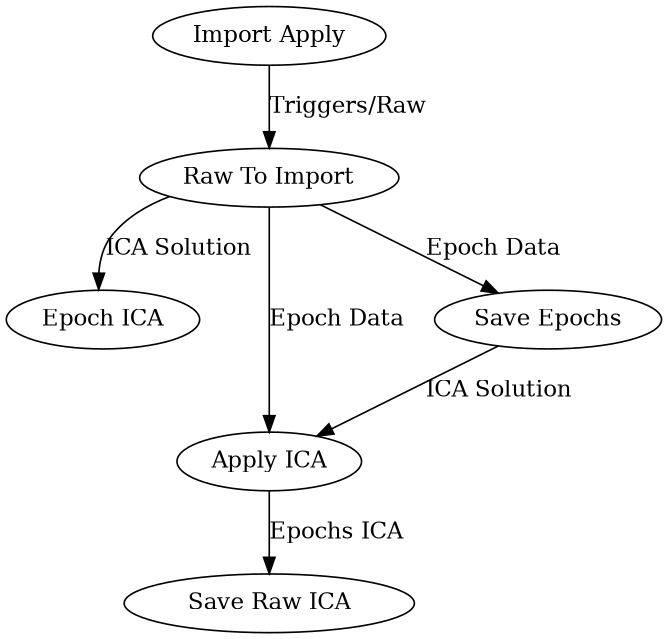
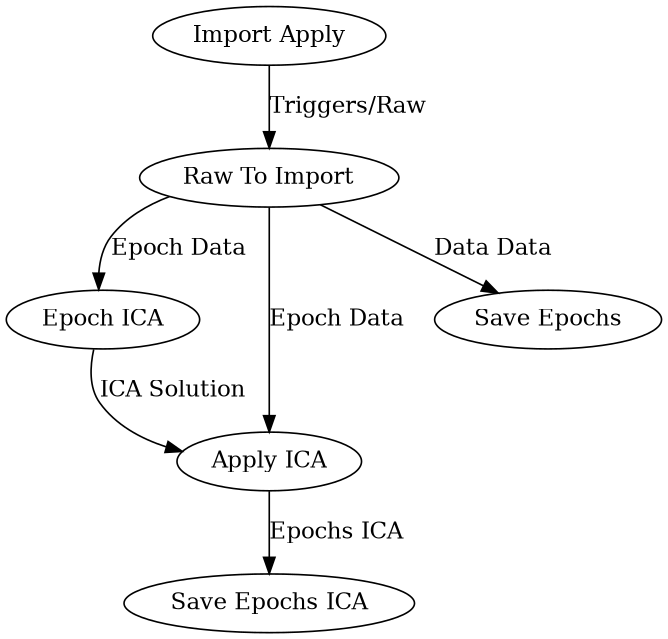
edge "Raw To Import" -> "Epoch ICA": label "ICA Solution" -> "Epoch Data"
edge "Raw To Import" -> "Save Epochs": label "Epoch Data" -> "Data Data"
edge "Save Epochs" -> "Apply ICA": now "Epoch ICA" -> "Apply ICA"
node "Save Raw ICA": label "Save Raw ICA" -> "Save Epochs ICA"
